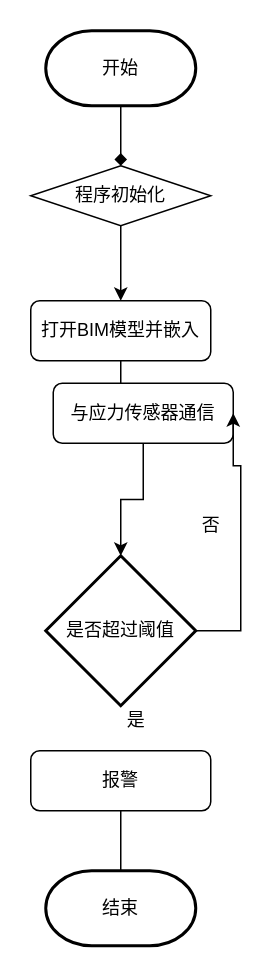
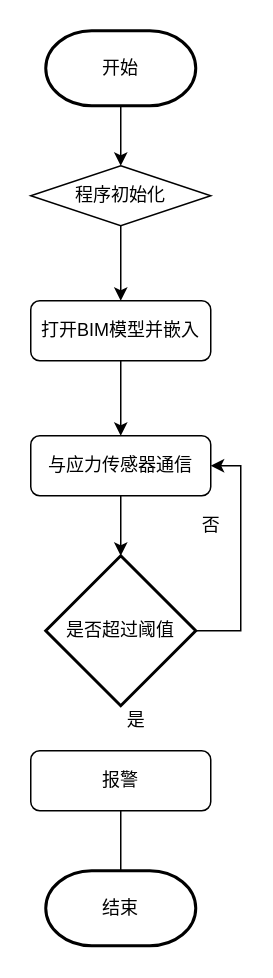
edge "开始" -> "程序初始化": arrowhead diamond -> classic
node "与应力传感器通信": moved (143, 413) -> (121, 466)
